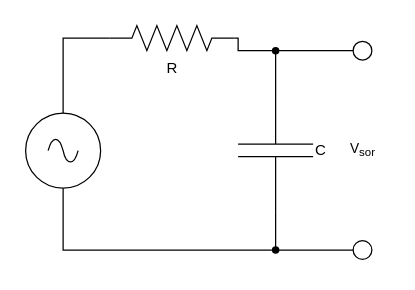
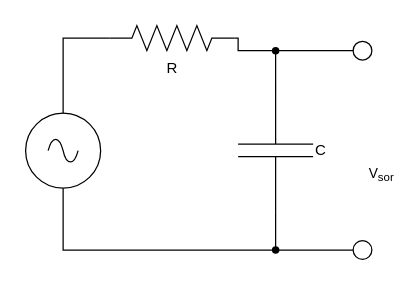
node "Vsor": moved (363, 151) -> (382, 176)
